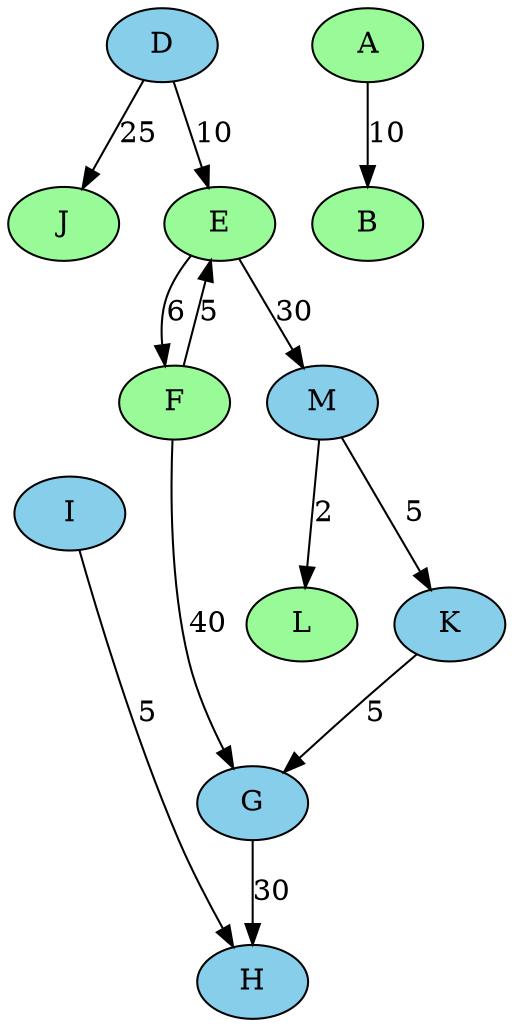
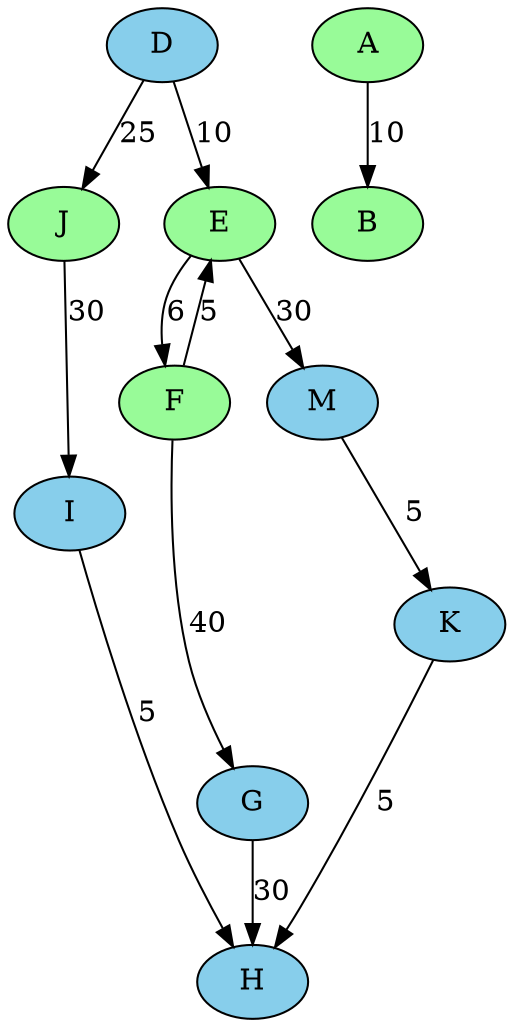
edge "J" -> "I": added, label "30"
node "L": removed
edge "K" -> "G": now "K" -> "H"
